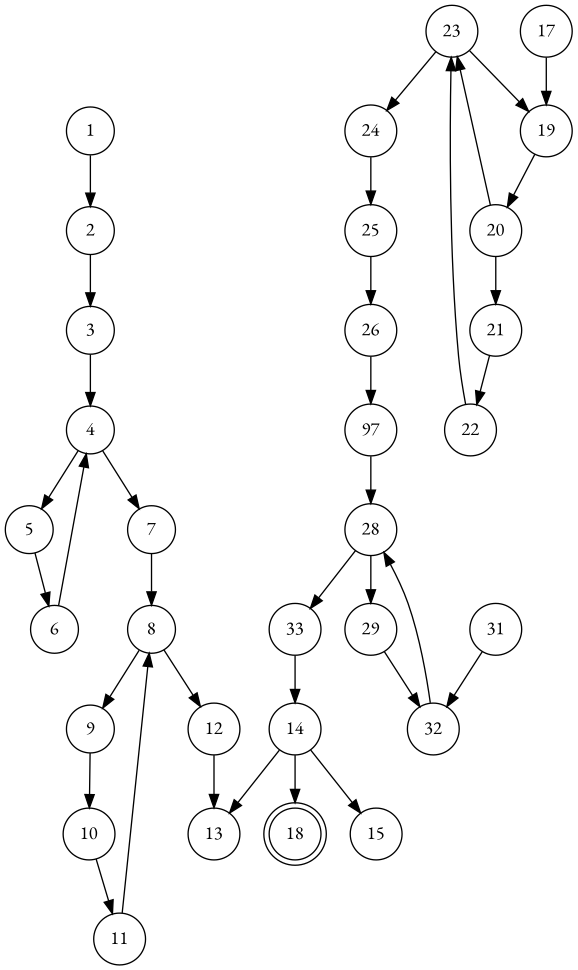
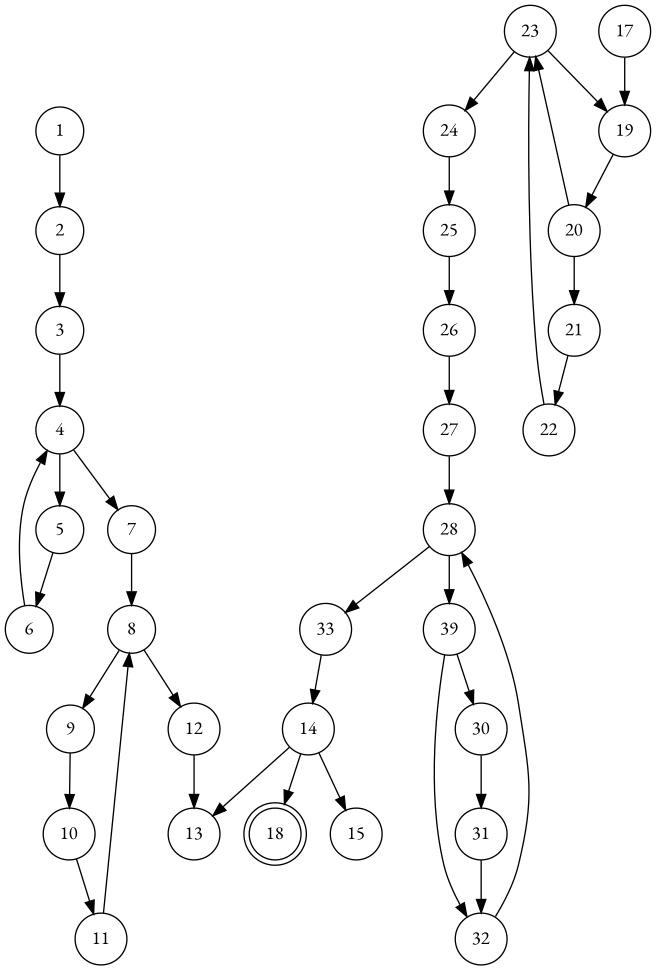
node "97": label "97" -> "27"
node "29": label "29" -> "39"
node "30": added
